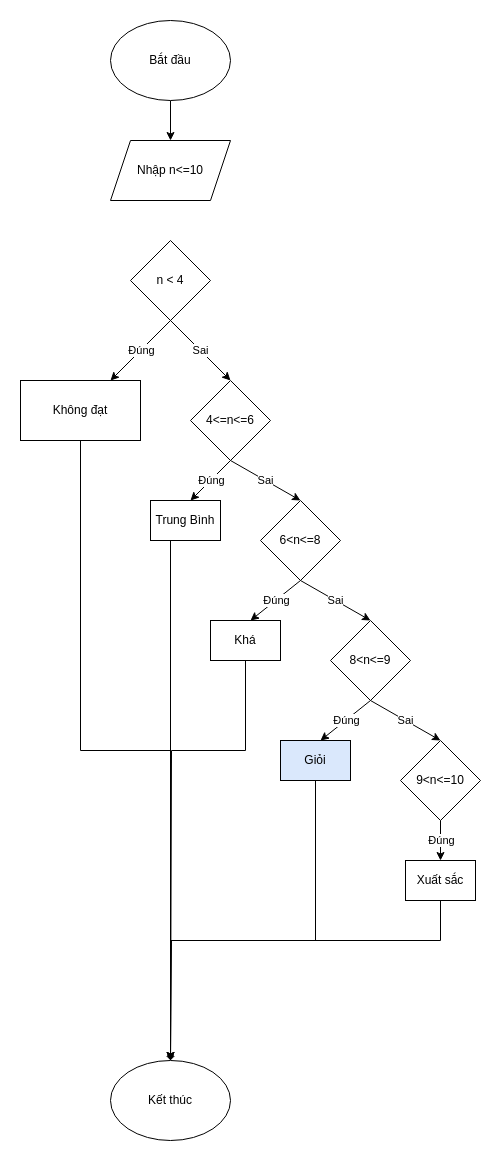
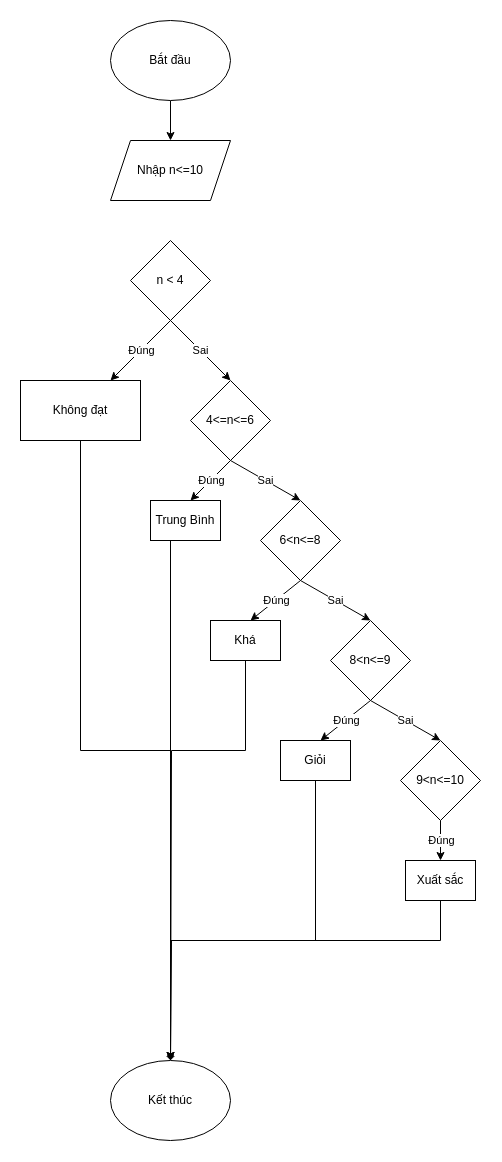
node "Giỏi": fillcolor #dae8fc -> #ffffff
